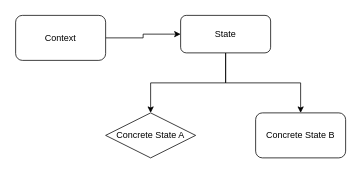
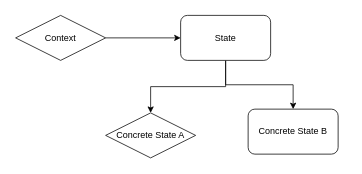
node "State": size 90x38 -> 90x45
node "Context": shape rounded rectangle -> diamond
node "Concrete State B": moved (300, 135) -> (293, 132)
